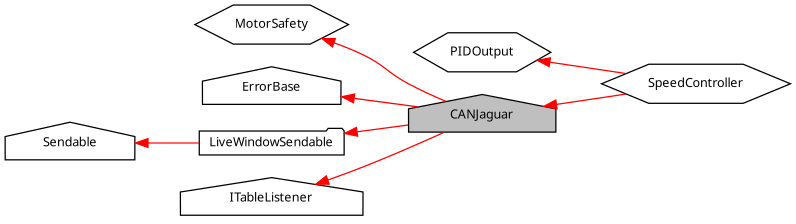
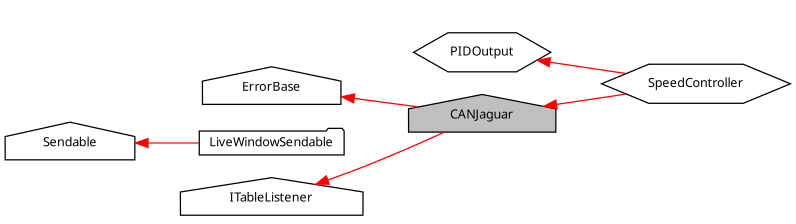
node "MotorSafety": removed
edge "CANJaguar" -> "LiveWindowSendable": removed
